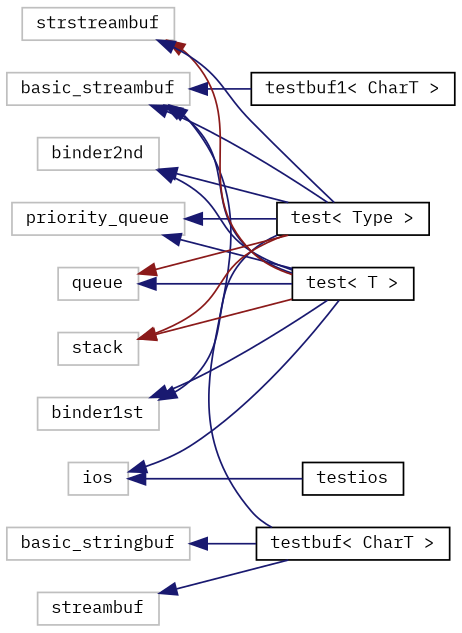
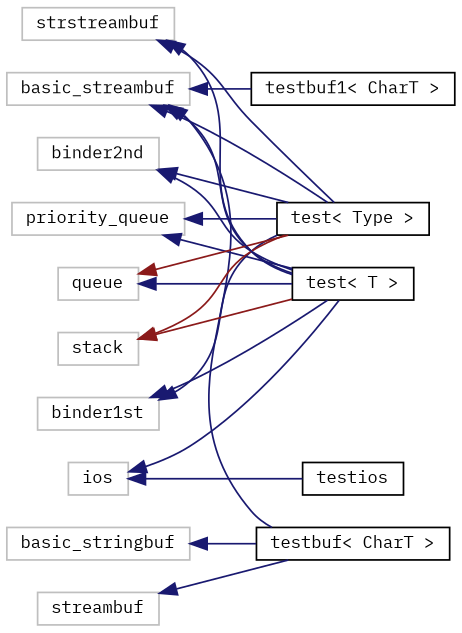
edge "test< T >" -> "strstreambuf": color firebrick4 -> midnightblue
